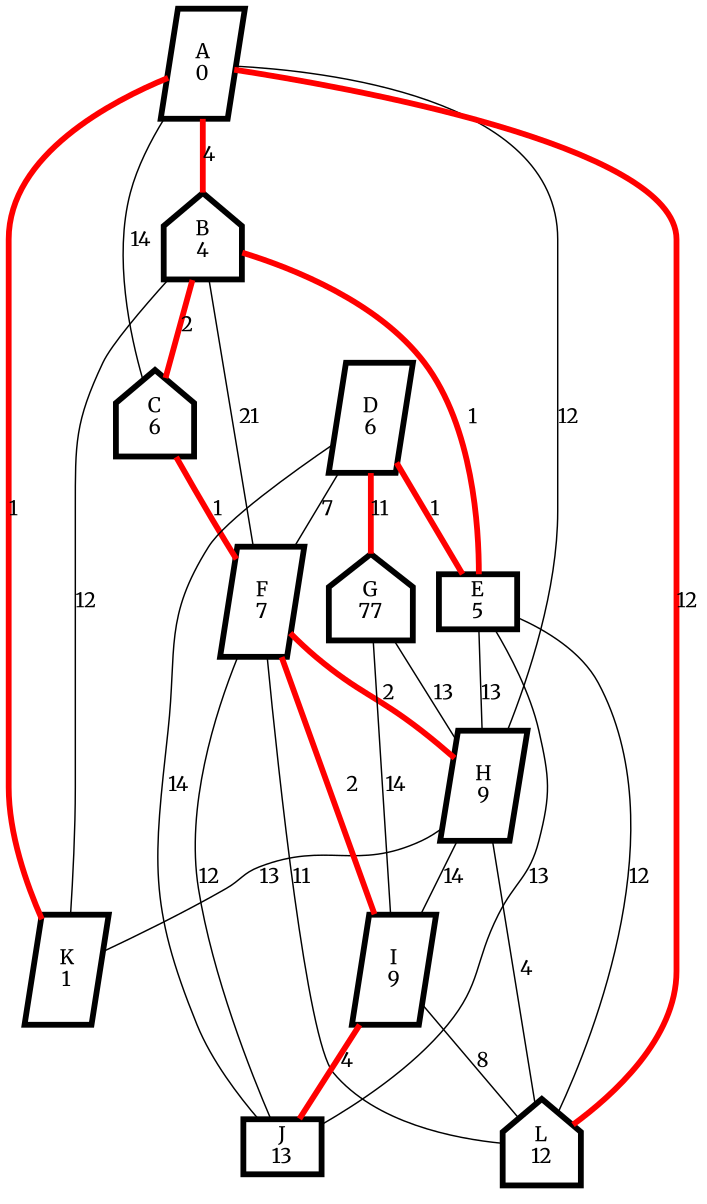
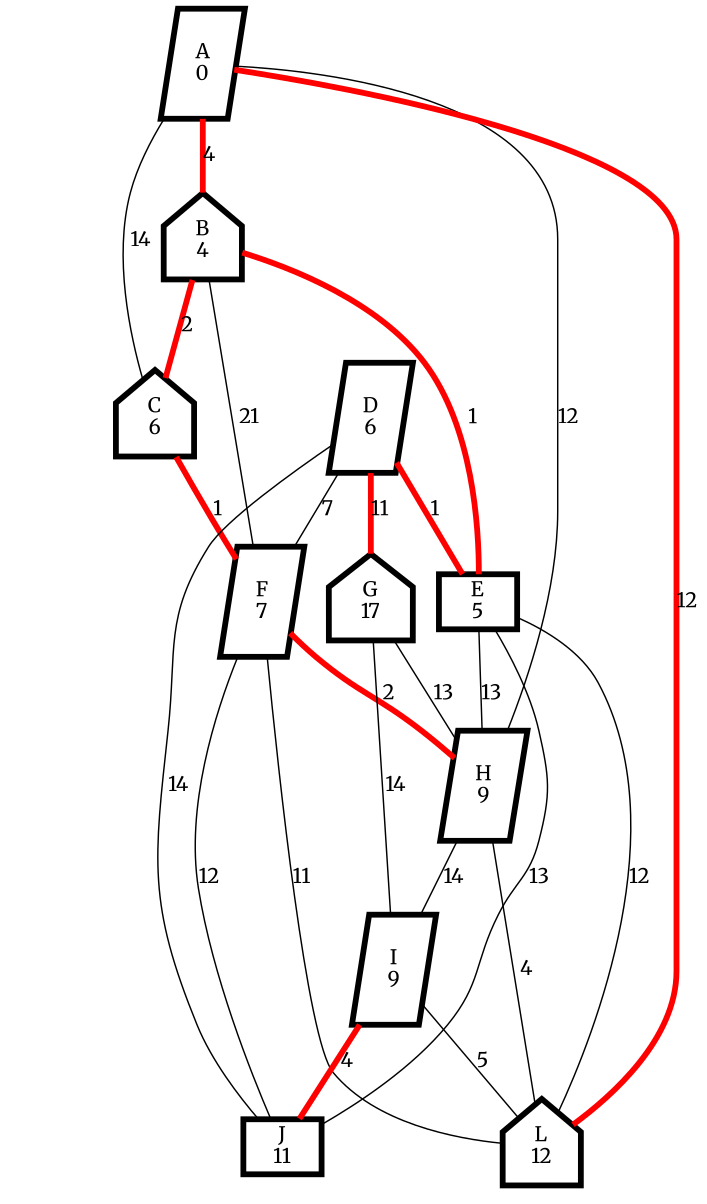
node "G 77": label "G 77" -> "G 17"
edge "F 7" -- "I 9": removed, label "2"
node "K 1": removed
edge "I 9" -- "L 12": label "8" -> "5"
node "J 13": label "J 13" -> "J 11"
